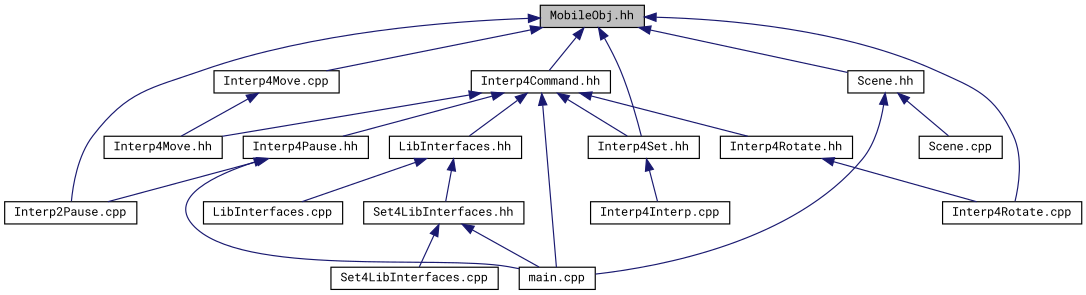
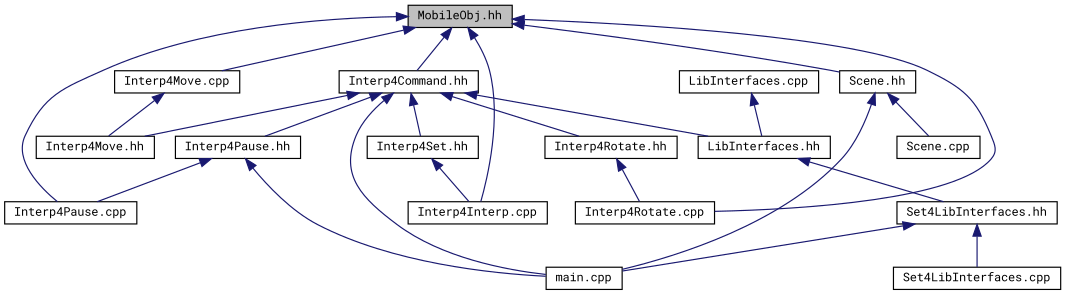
edge "Interp4Set.hh" -> "MobileObj.hh": now "Interp4Interp.cpp" -> "MobileObj.hh"
edge "LibInterfaces.cpp" -> "LibInterfaces.hh": reversed
node "Interp2Pause.cpp": label "Interp2Pause.cpp" -> "Interp4Pause.cpp"
